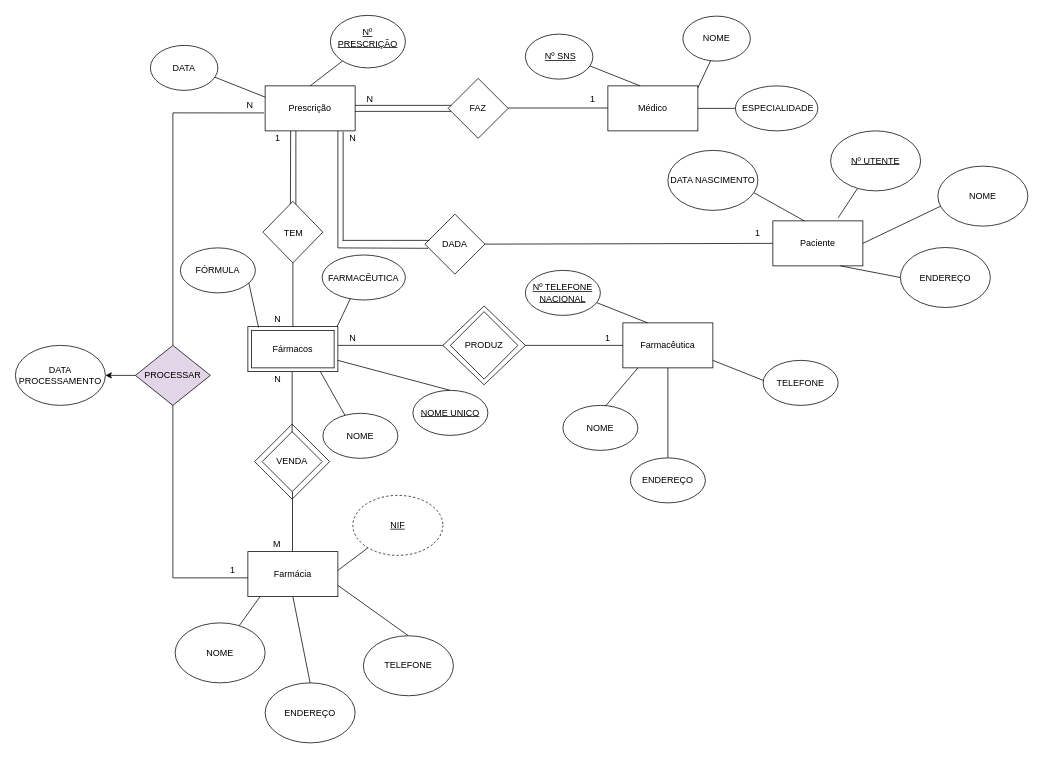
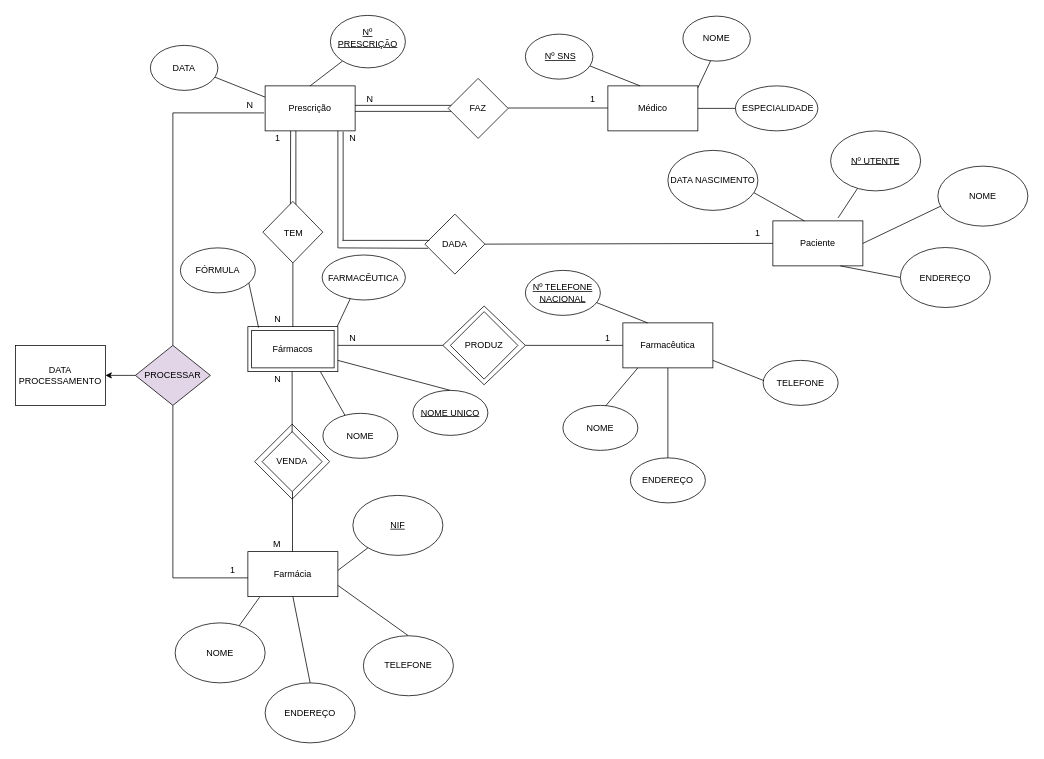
node "DATA PROCESSAMENTO": shape ellipse -> rectangle
node "NIF": style dashed -> solid
